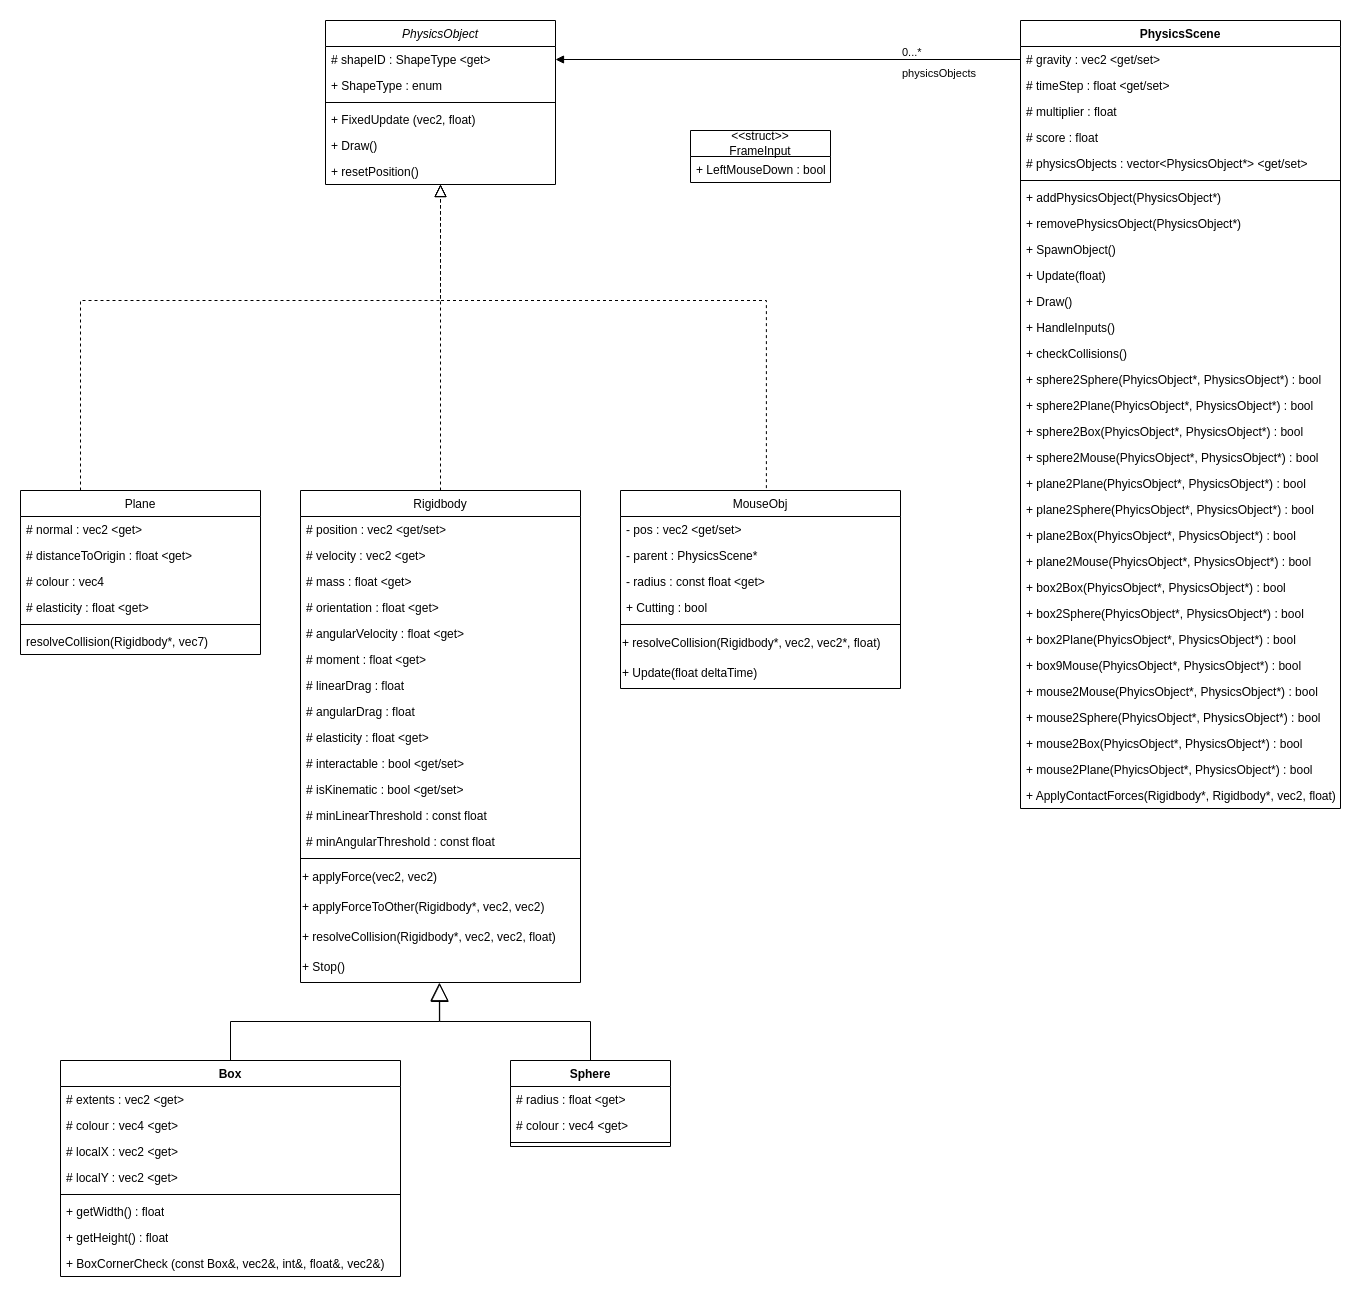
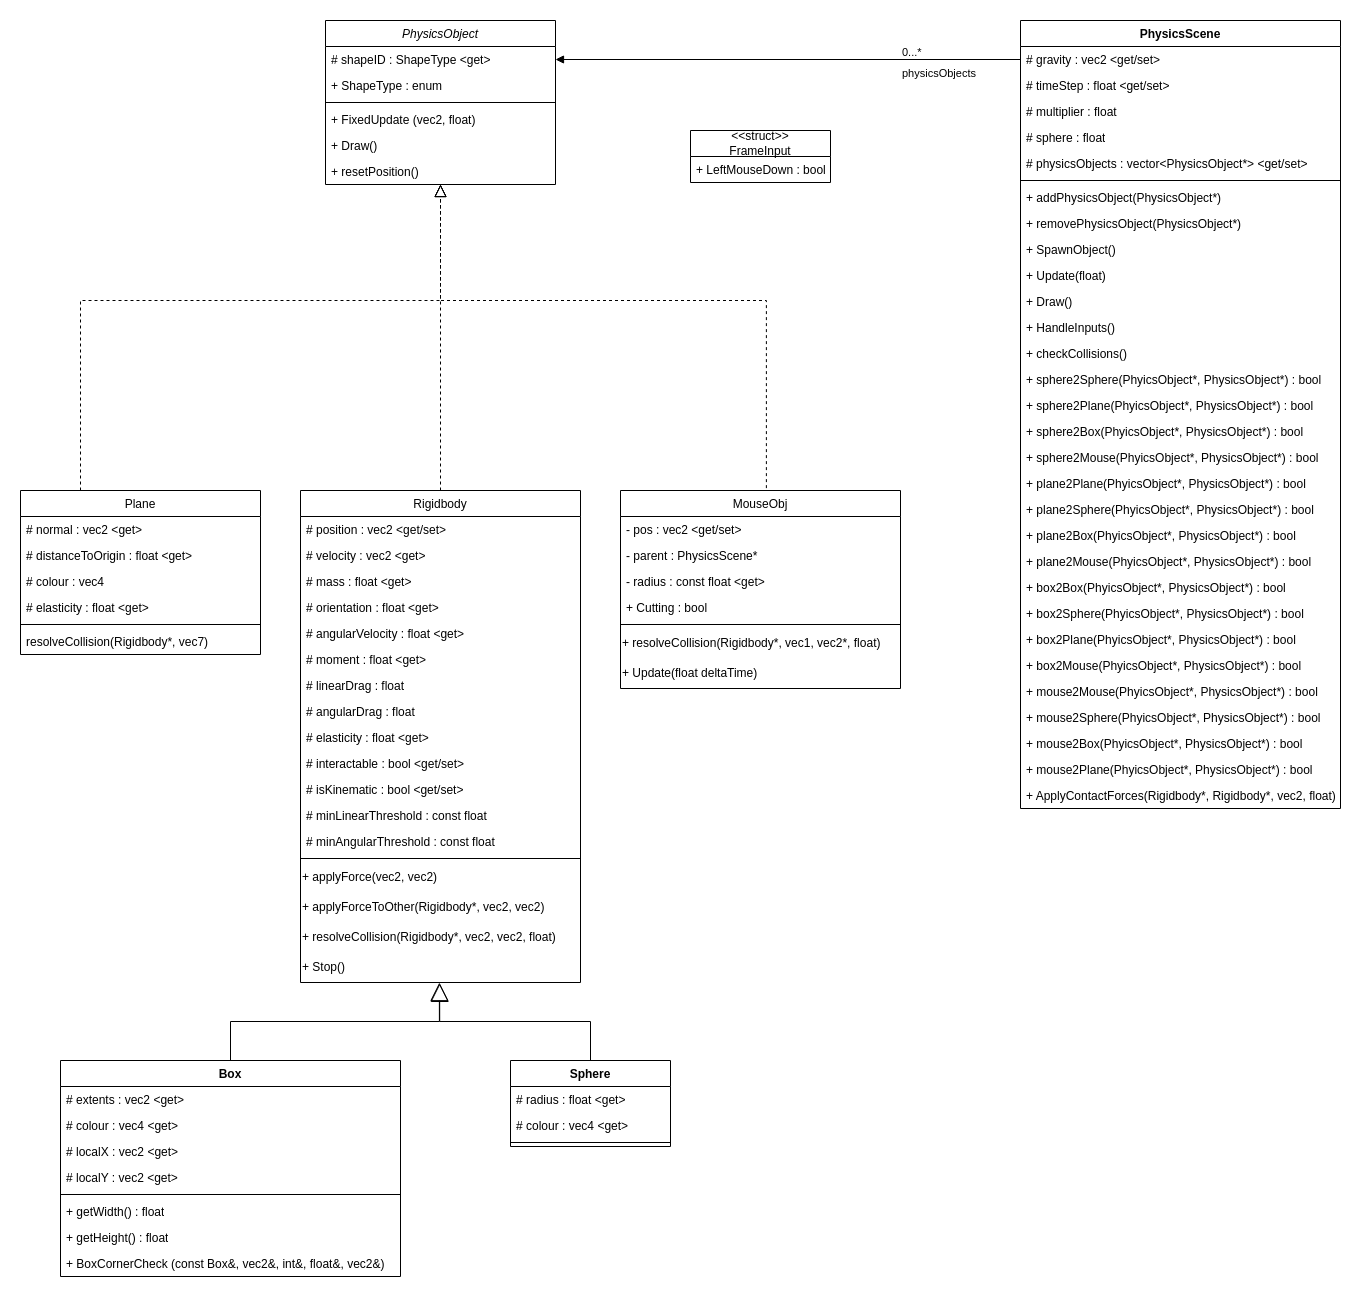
node "# score : float": label "# score : float" -> "# sphere : float"
node "+ resolveCollision(Rigidbody*, vec2, vec2*, float)": label "+ resolveCollision(Rigidbody*, vec2, vec2*, float)" -> "+ resolveCollision(Rigidbody*, vec1, vec2*, float)"
node "+ box9Mouse(PhyicsObject*, PhysicsObject*) : bool": label "+ box9Mouse(PhyicsObject*, PhysicsObject*) : bool" -> "+ box2Mouse(PhyicsObject*, PhysicsObject*) : bool"
